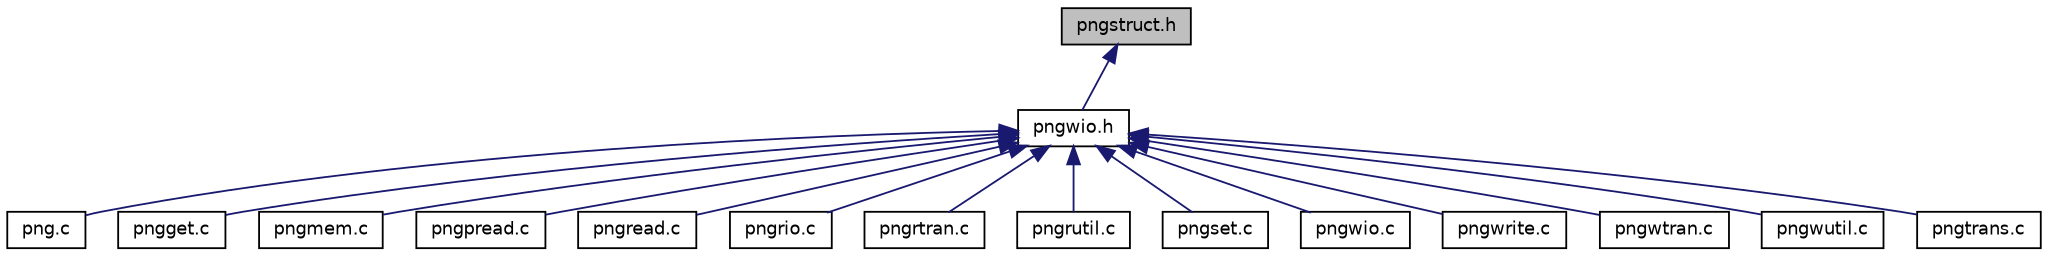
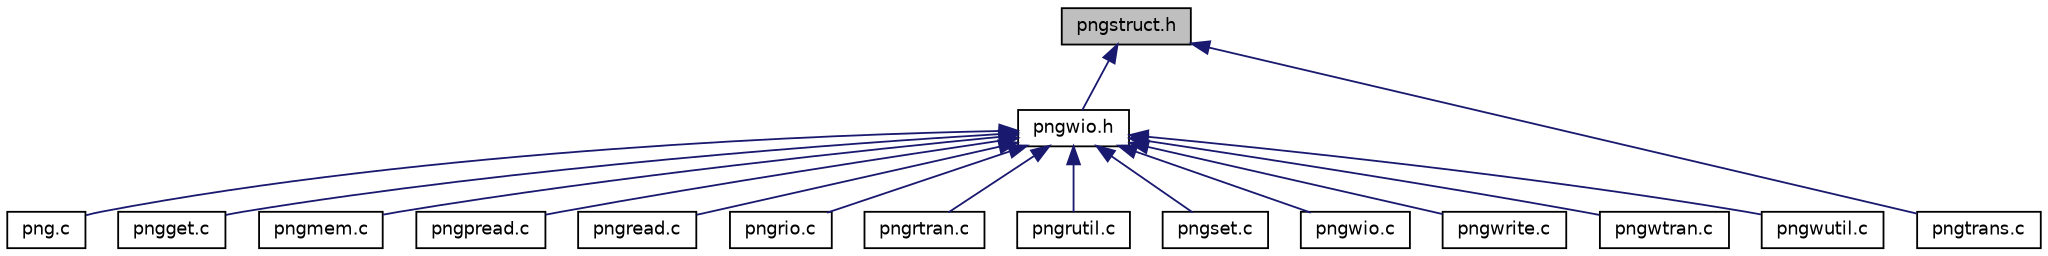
edge "pngtrans.c" -> "pngwio.h": now "pngtrans.c" -> "pngstruct.h"
